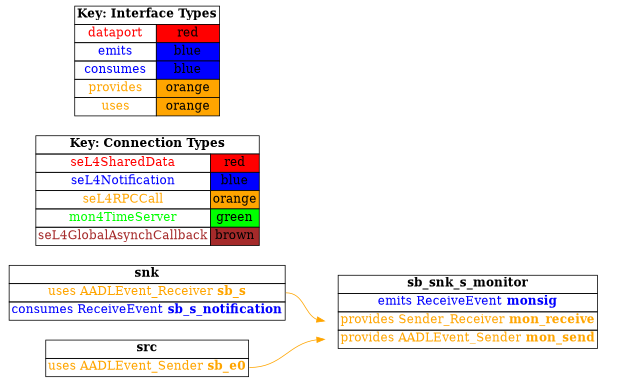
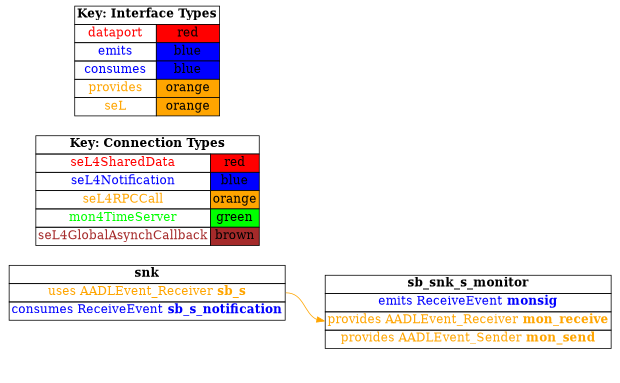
node "Key: Interface Types": text "uses" -> "seL"
node "sb_snk_s_monitor": text "provides Sender_Receiver" -> "provides AADLEvent_Receiver"
node "src": removed
